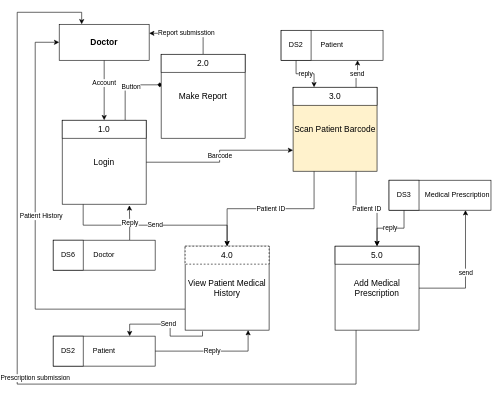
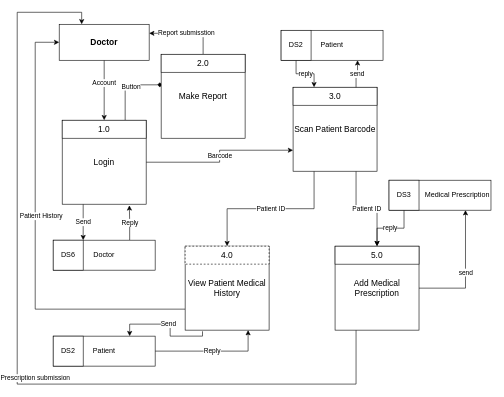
node "Scan Patient Barcode": fillcolor #fff2cc -> #ffffff
edge "Login" -> "View Patient Medical History": now "Login" -> "DS6"
